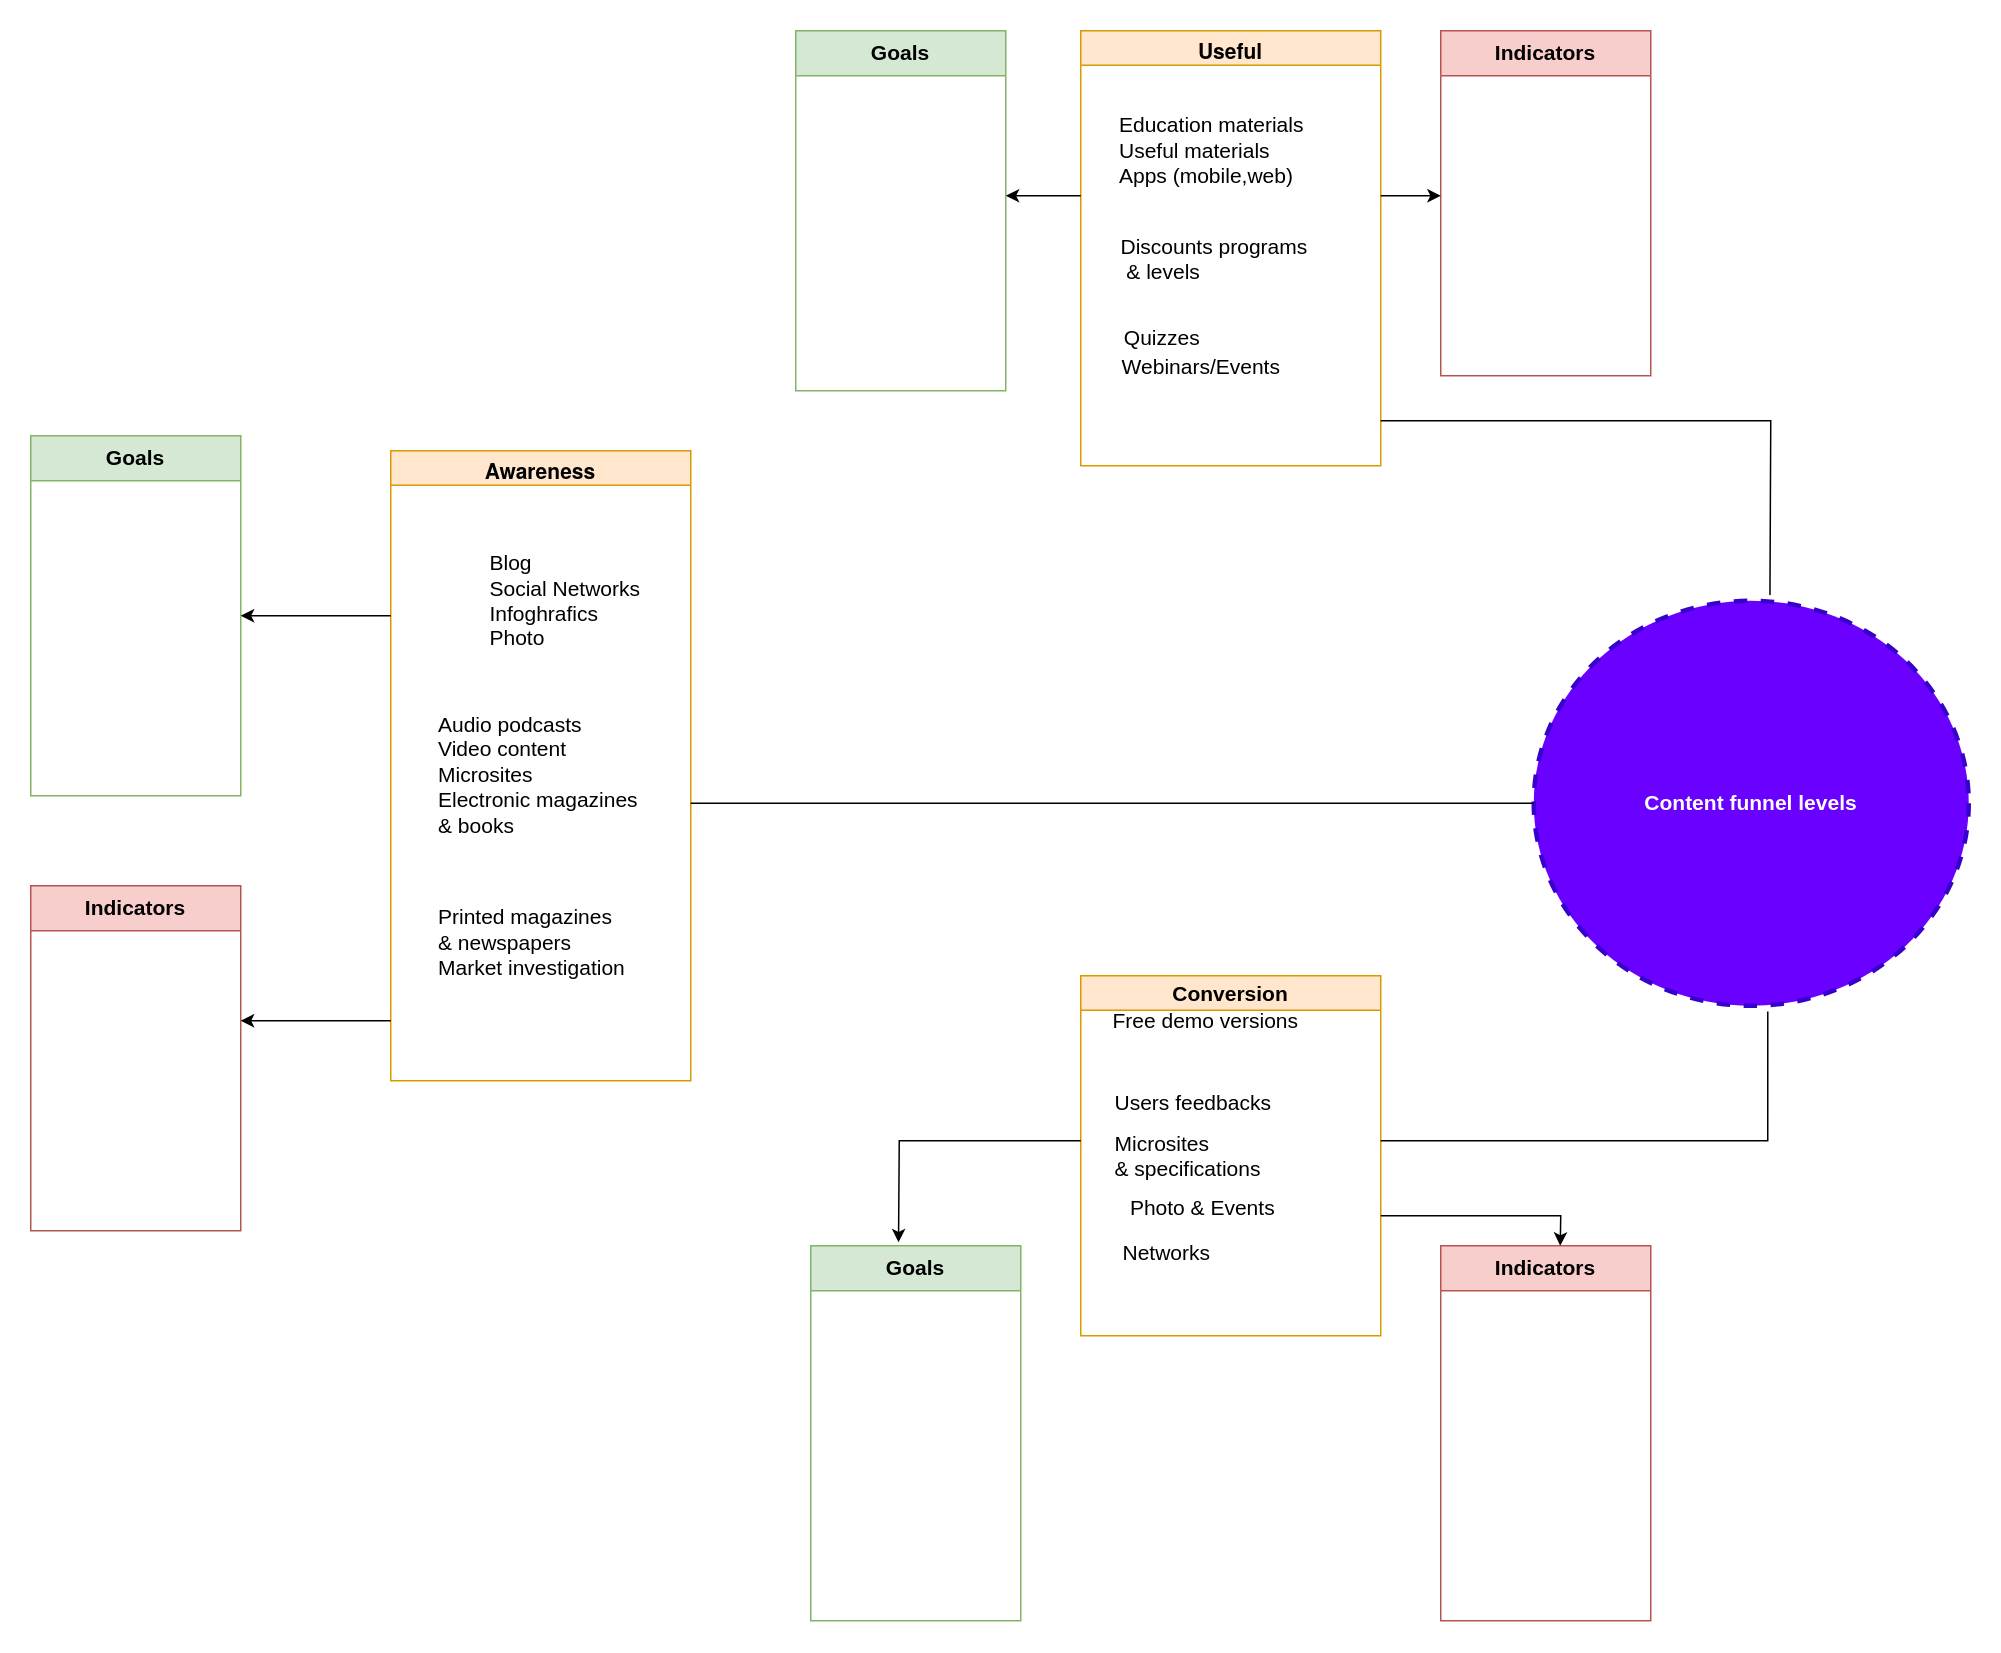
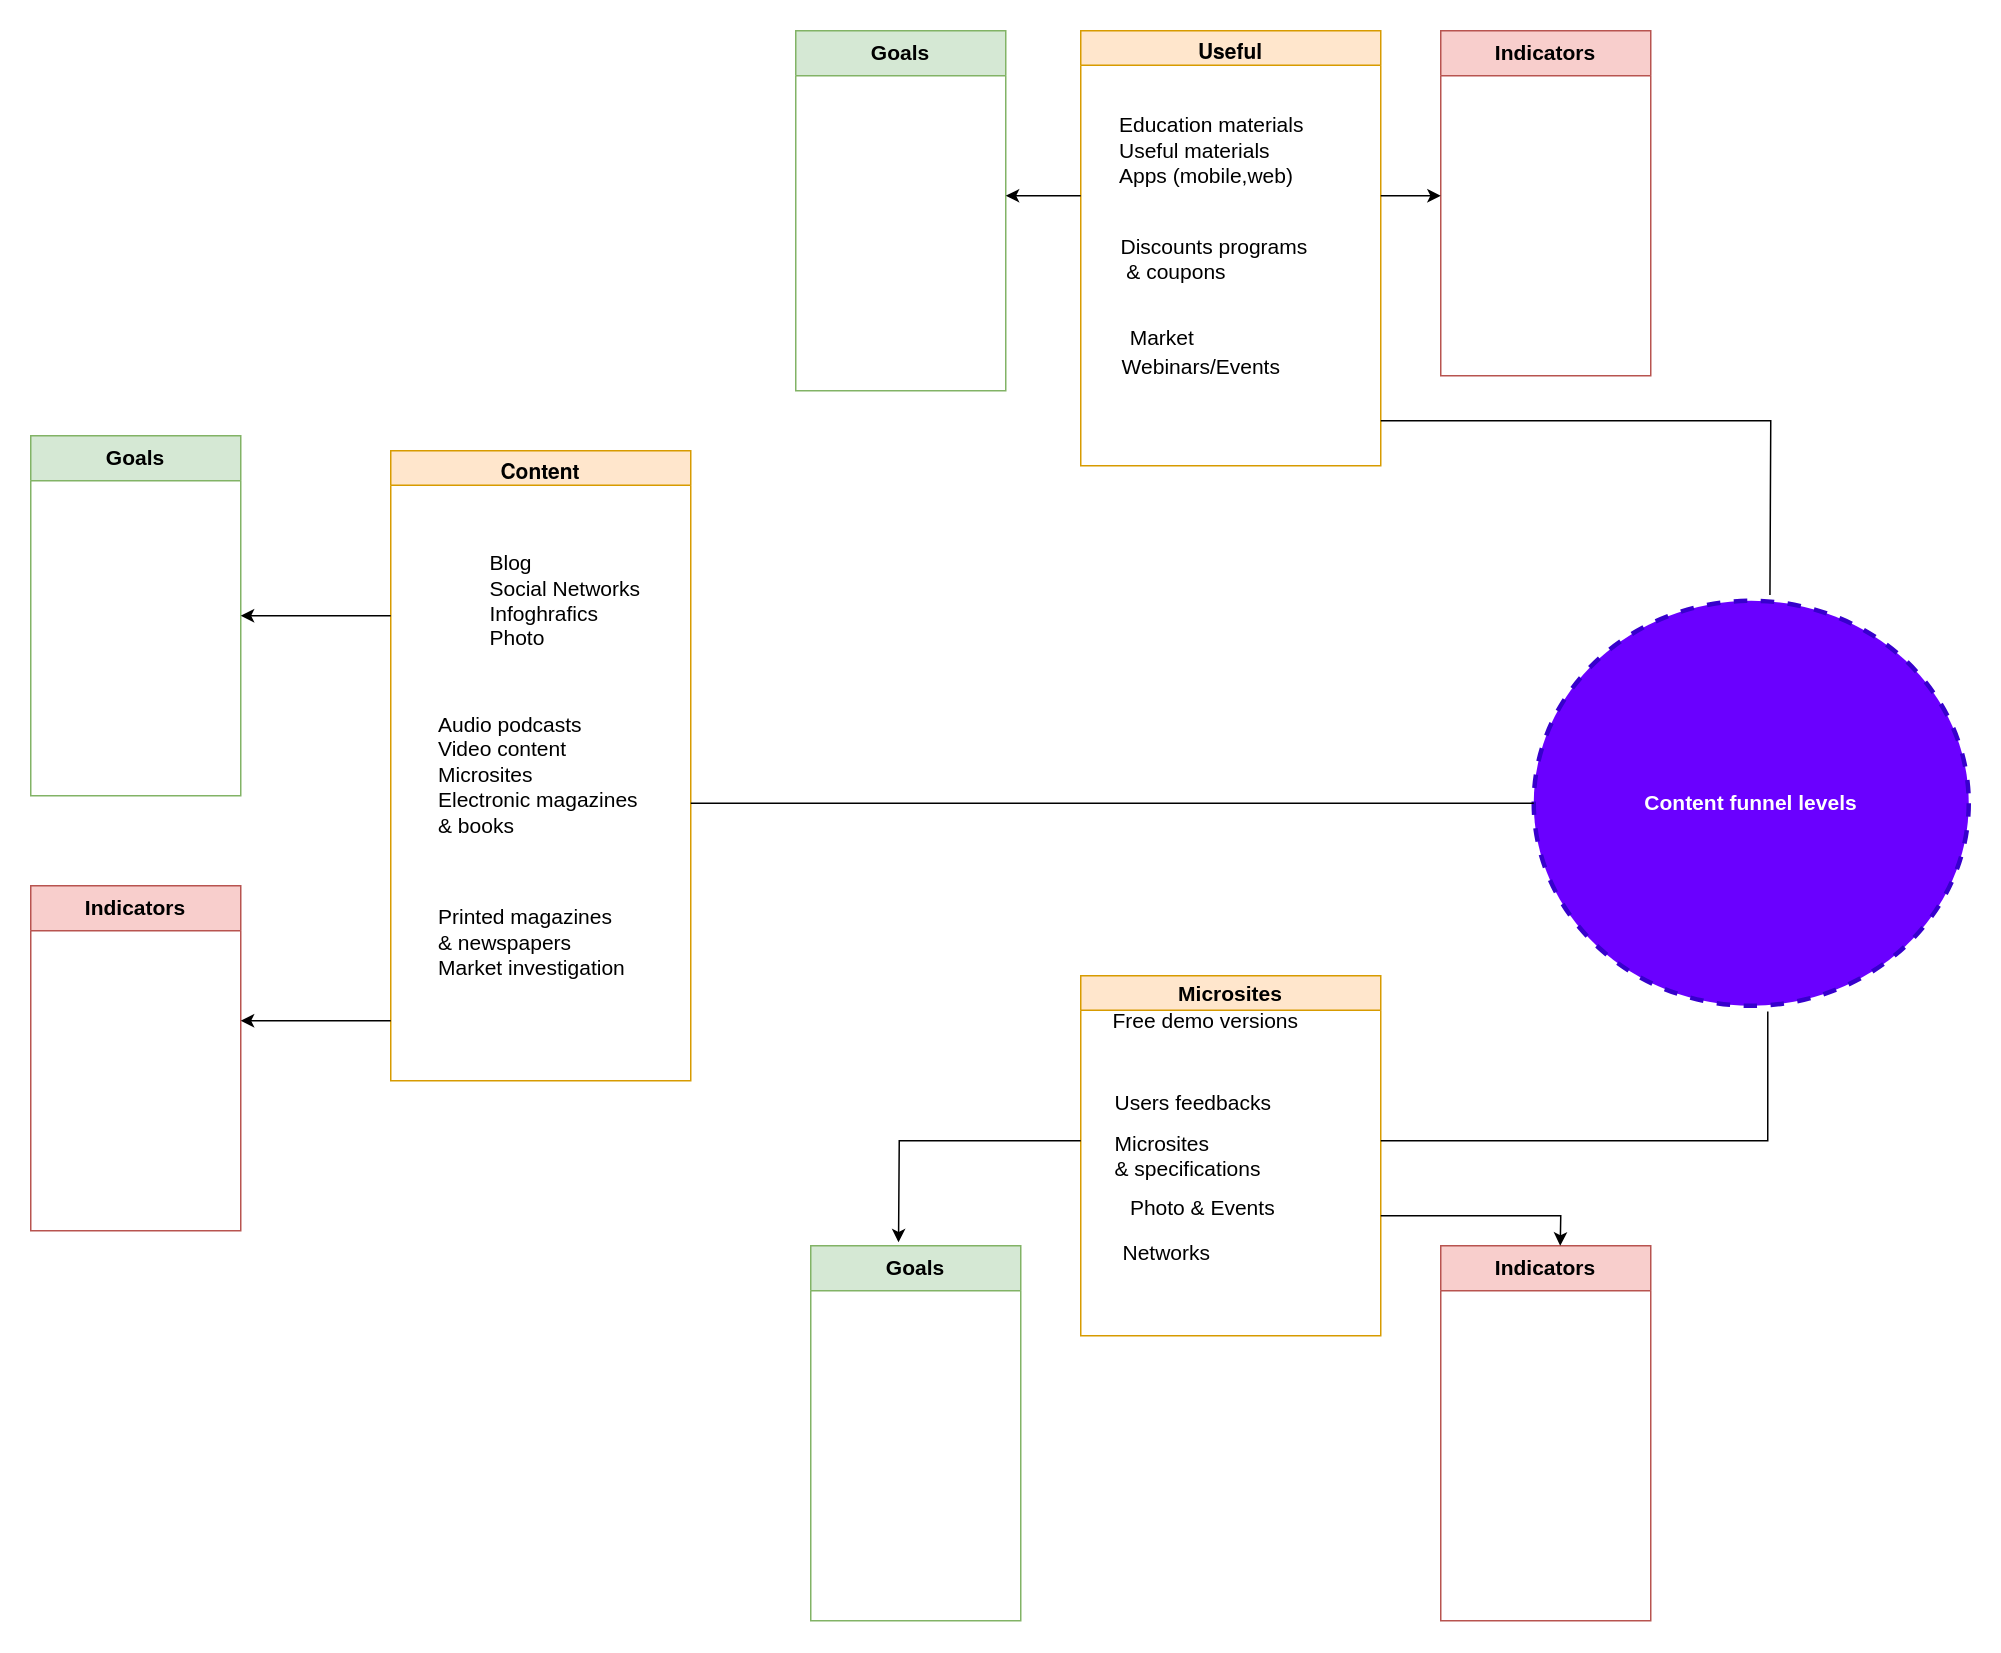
node "Discounts programs & levels": label "Discounts programs & levels" -> "Discounts programs & coupons"
node "Quizzes": label "Quizzes" -> "Market"
node "Awareness": label "Awareness" -> "Content"
node "Conversion": label "Conversion" -> "Microsites"
